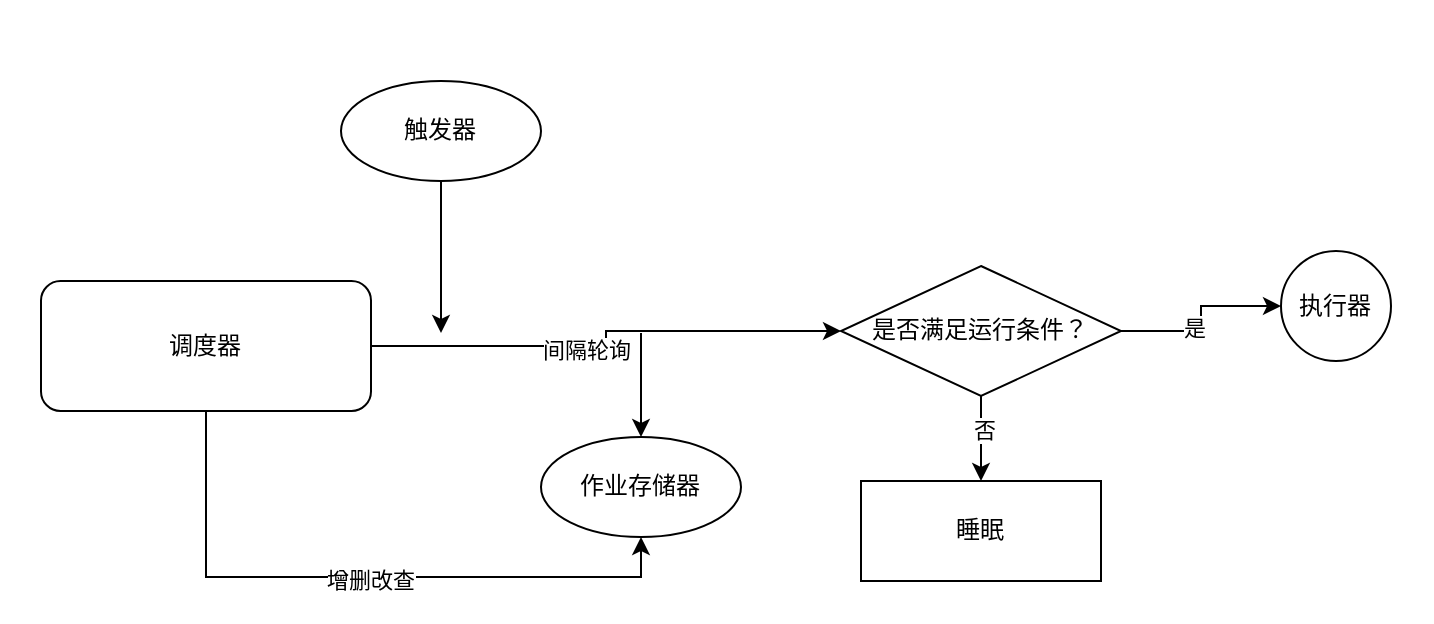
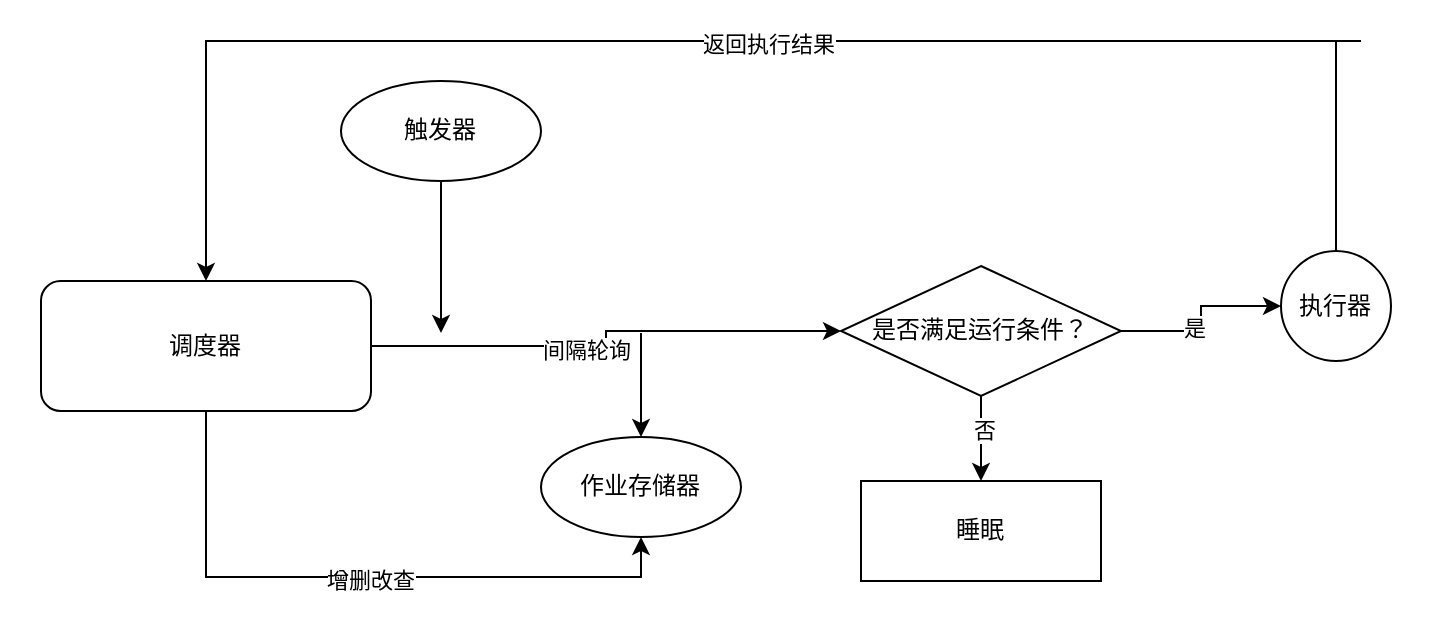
edge "执行器" -> "调度器": added, label "返回执行结果"
